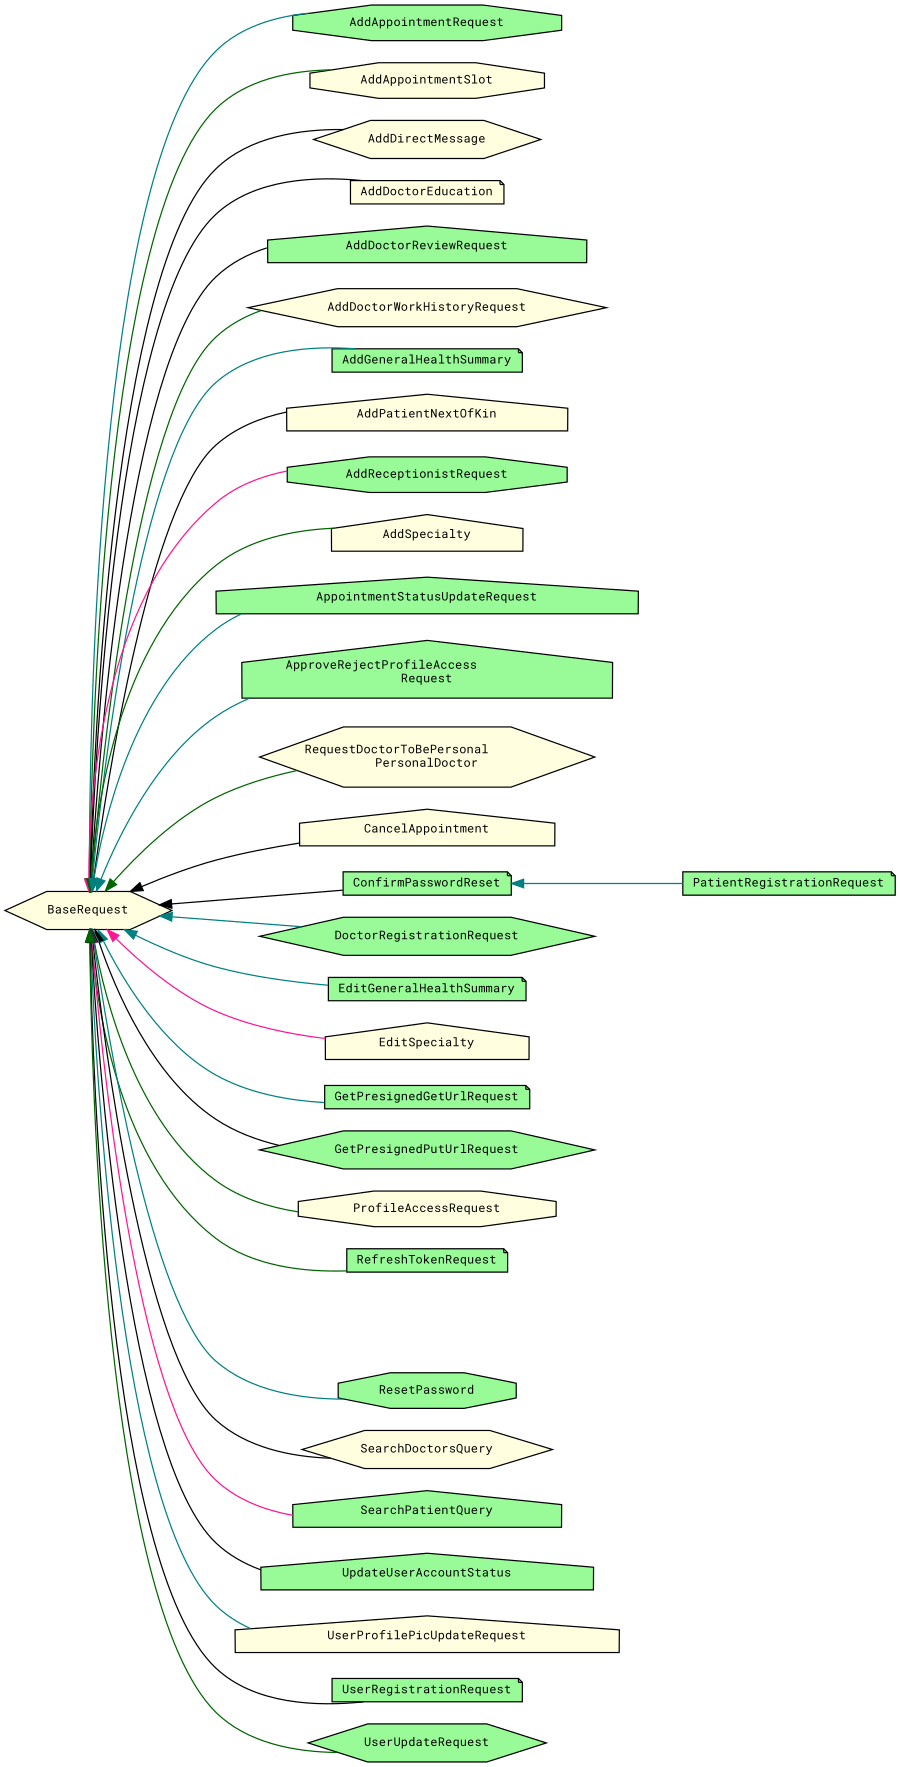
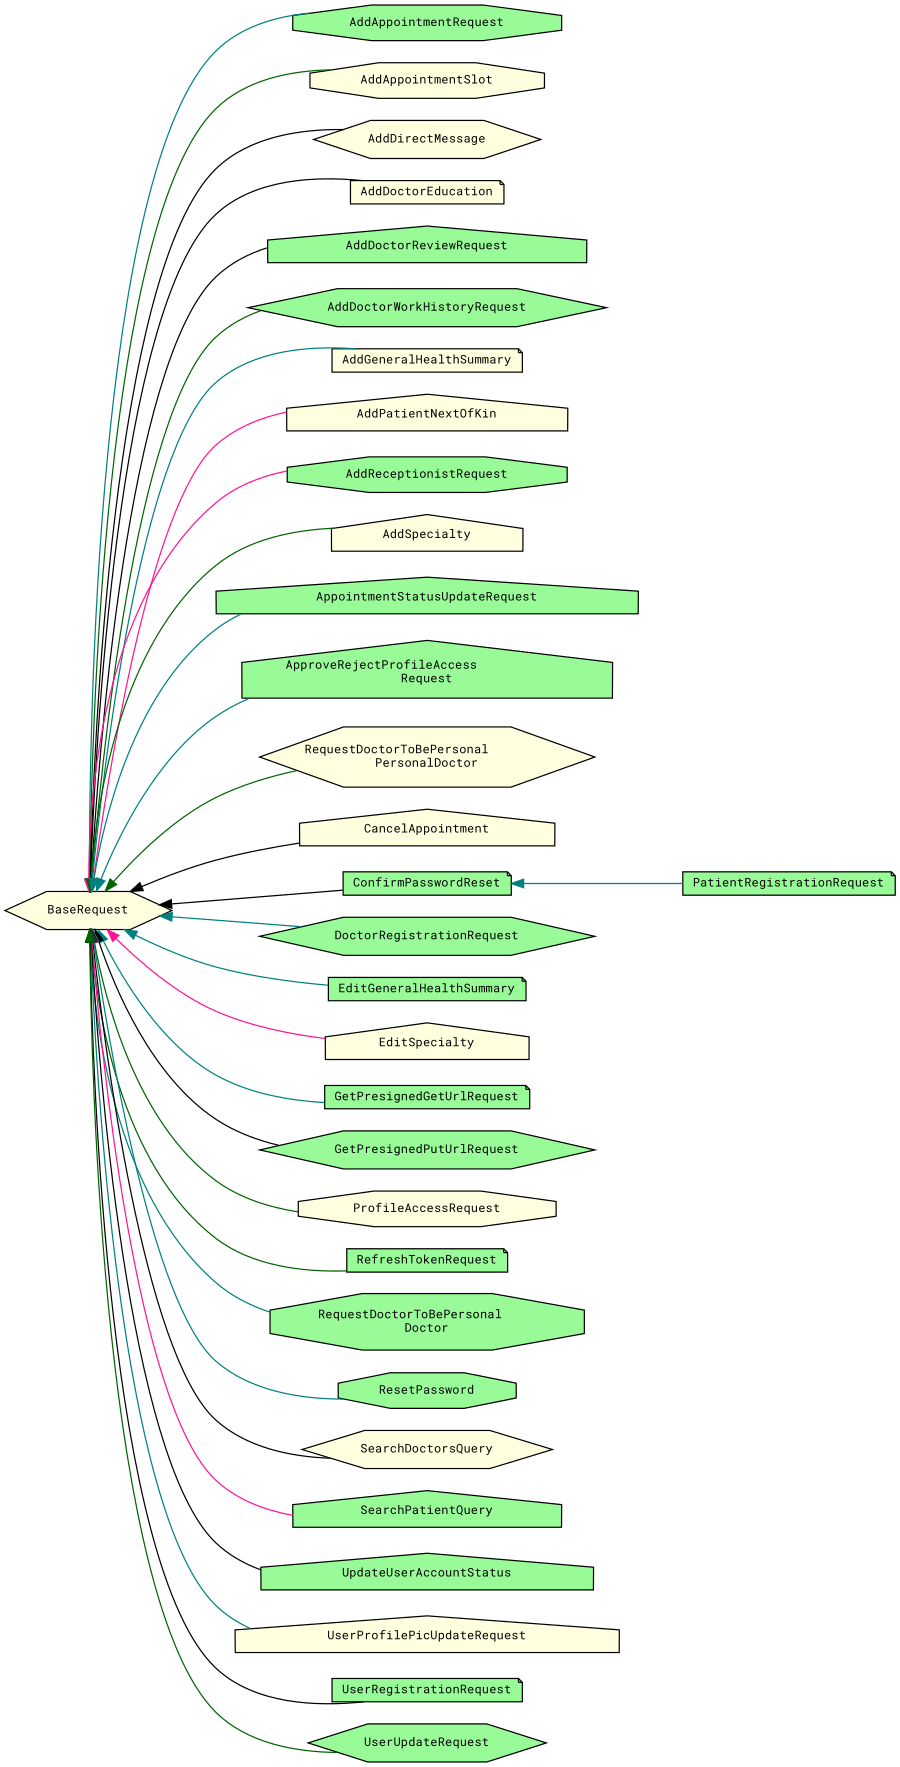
node "AddDoctorWorkHistoryRequest": fillcolor lightyellow -> palegreen
node "AddGeneralHealthSummary": fillcolor palegreen -> lightyellow
edge "AddPatientNextOfKin" -> "BaseRequest": color black -> deeppink
node "RequestDoctorToBePersonal Doctor": added
